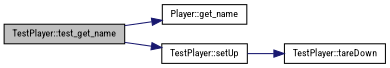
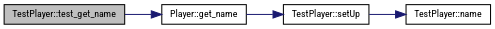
edge "TestPlayer::test_get_name" -> "TestPlayer::setUp": now "Player::get_name" -> "TestPlayer::setUp"
node "TestPlayer::tareDown": label "TestPlayer::tareDown" -> "TestPlayer::name"
